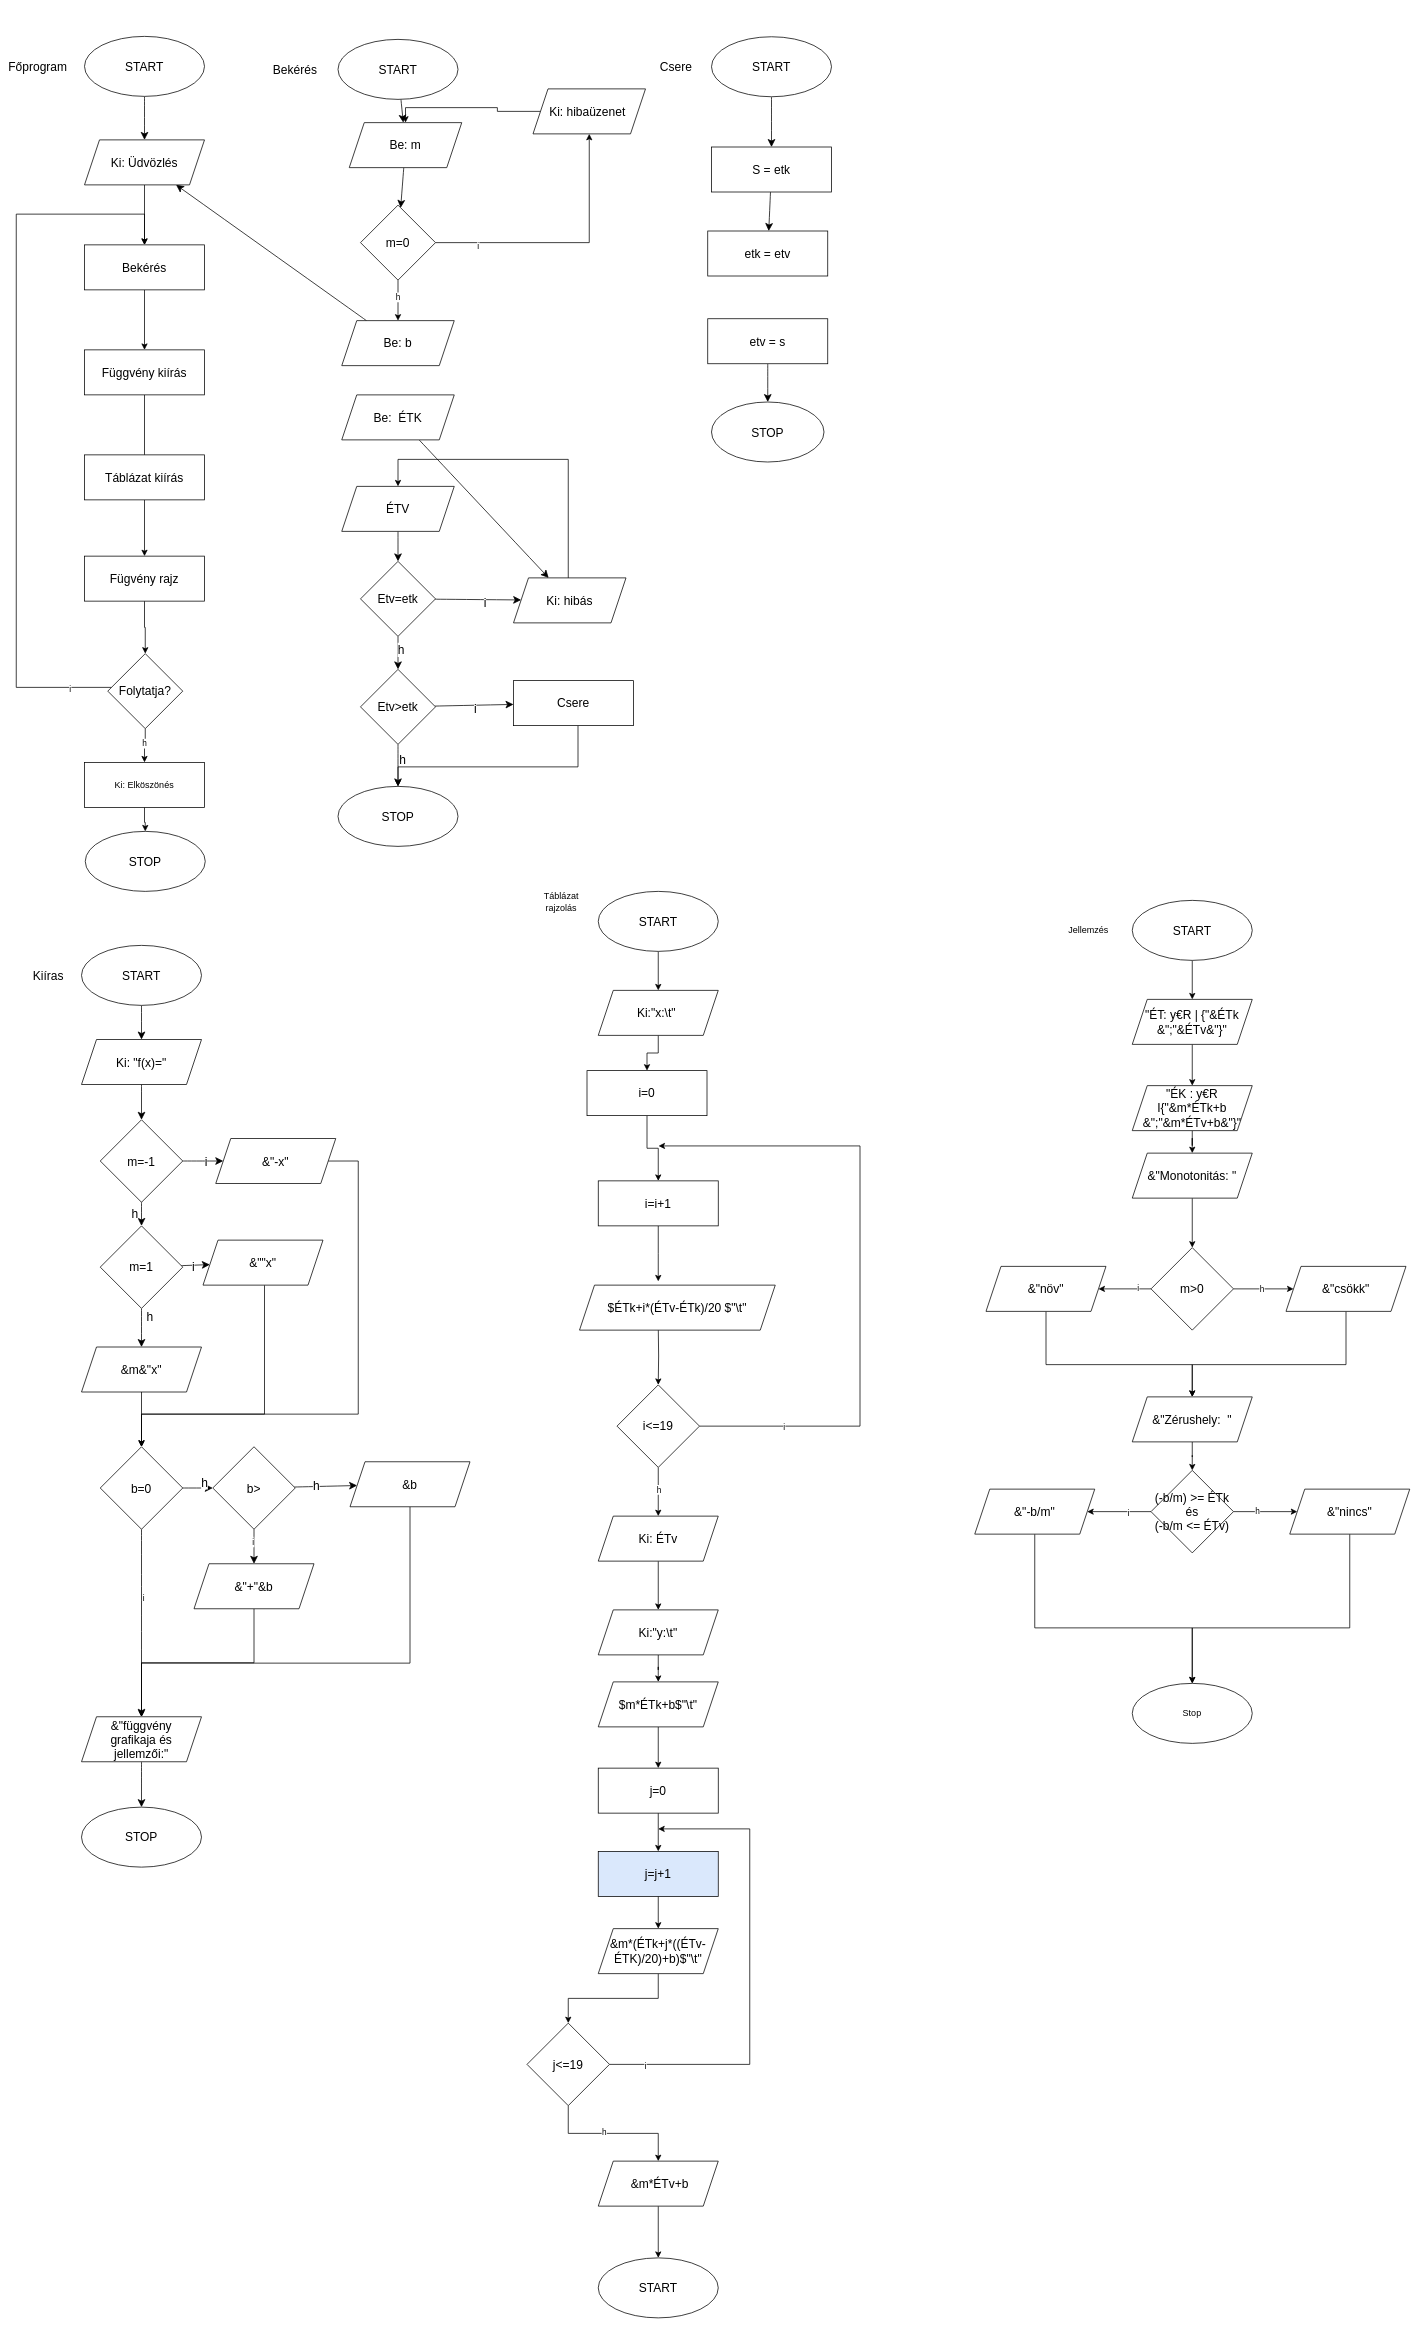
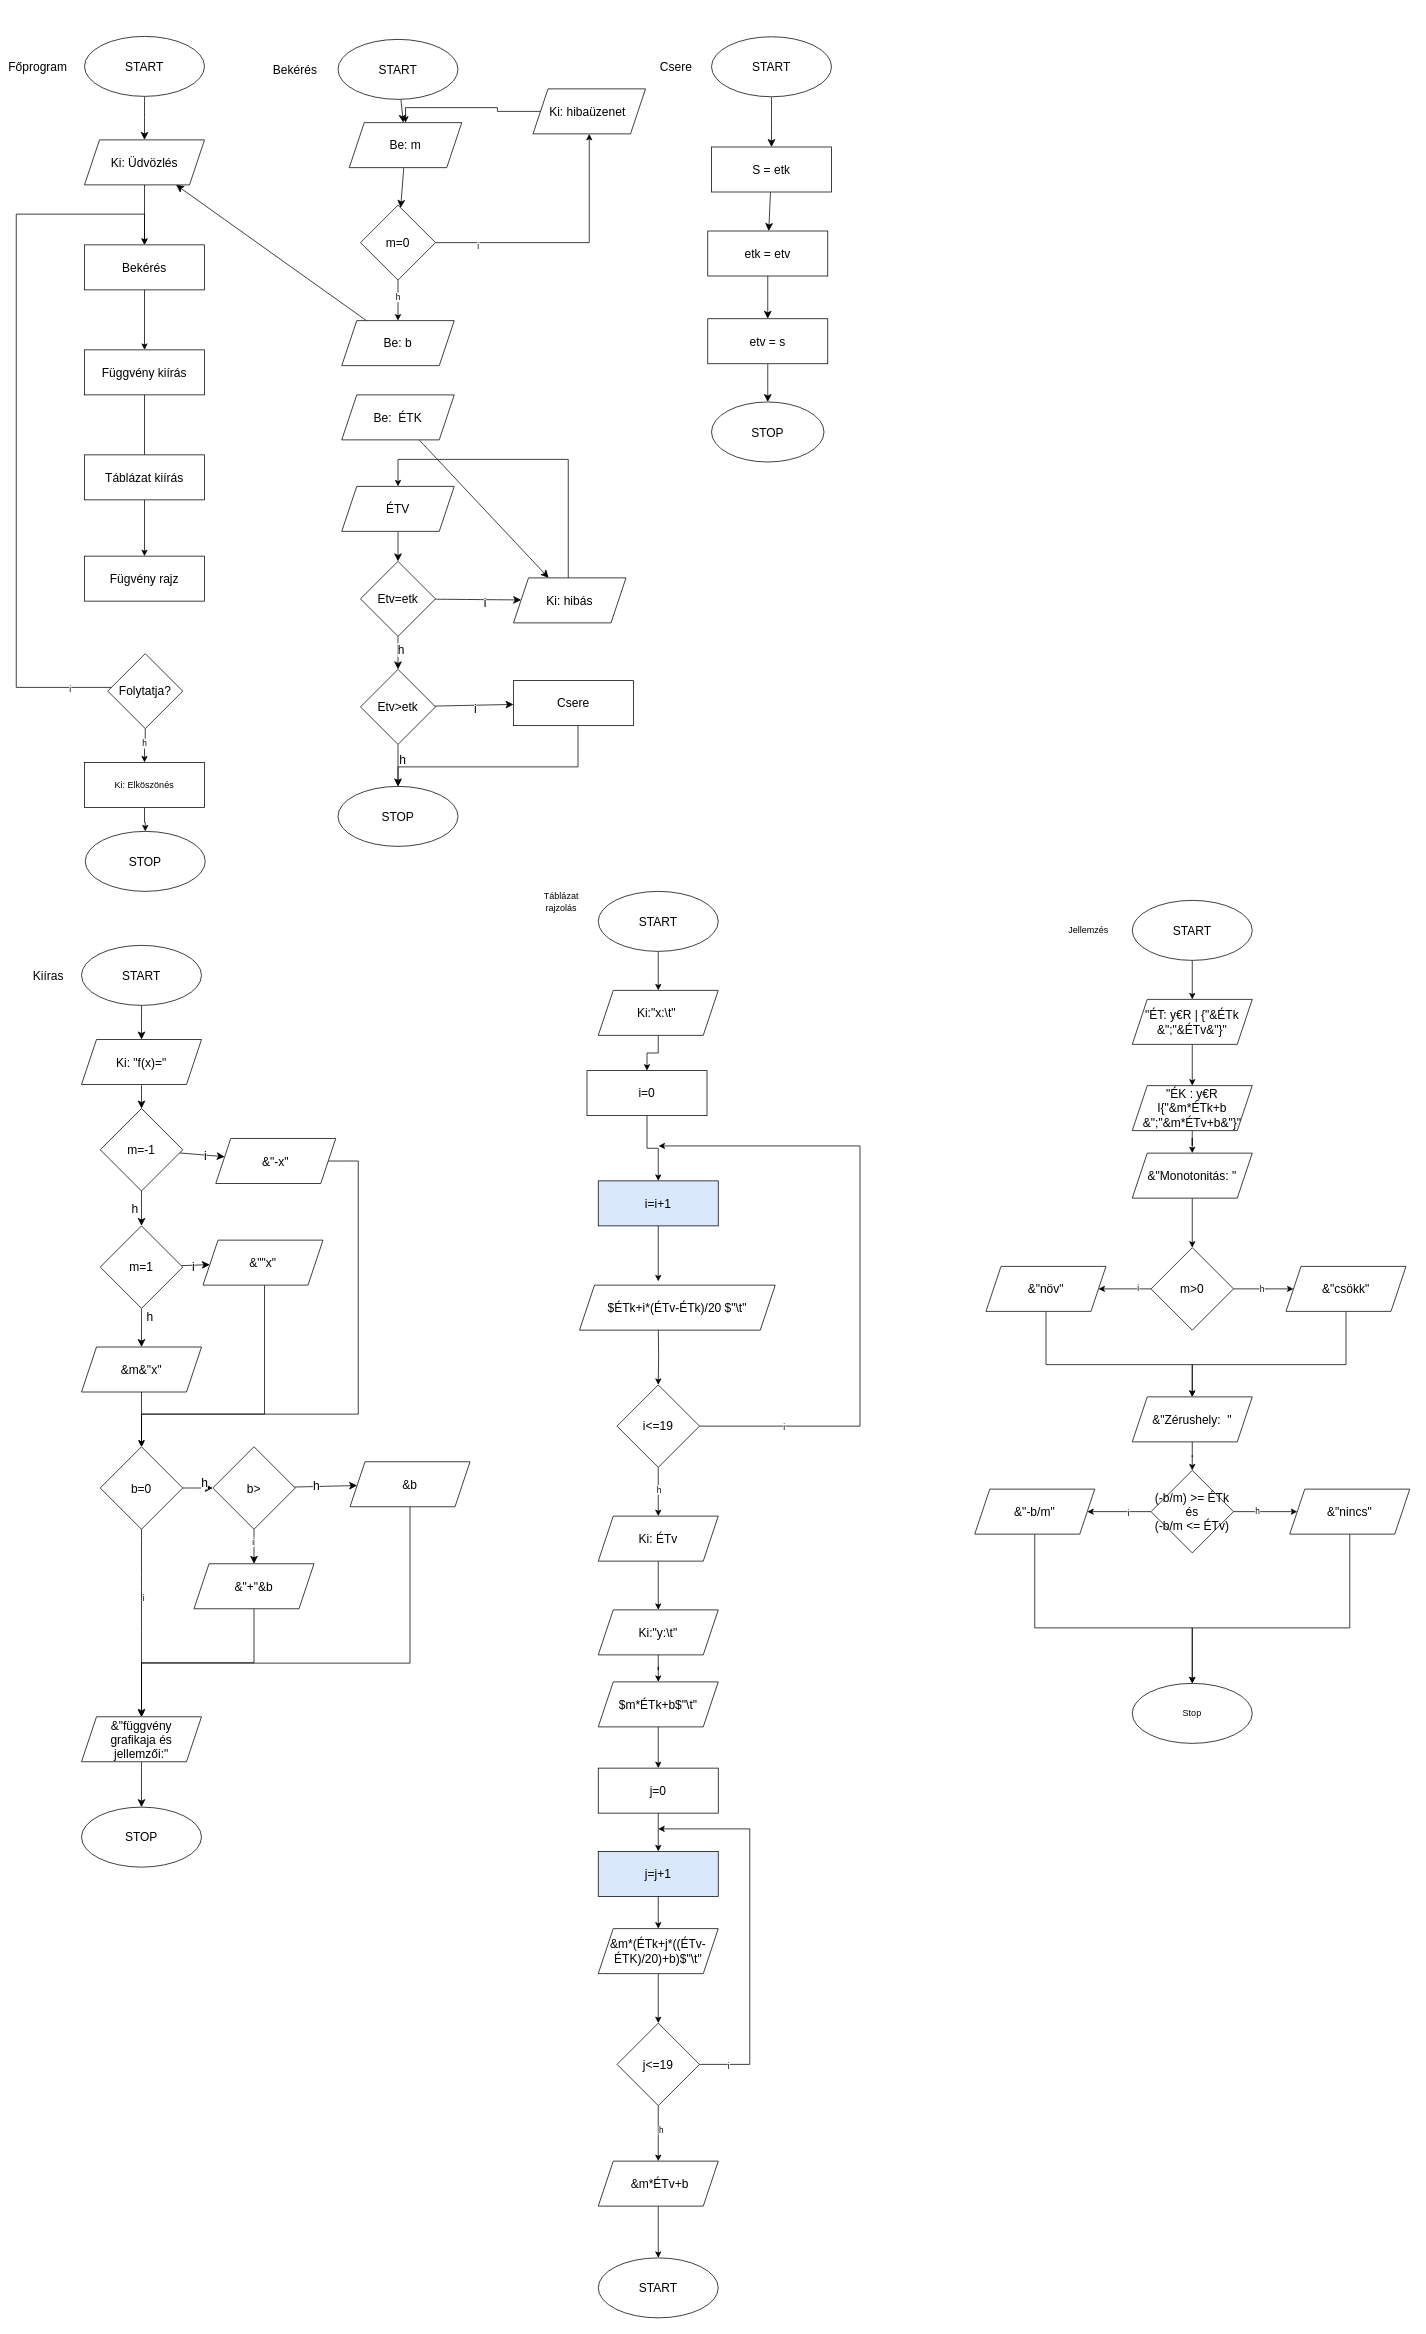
edge "etk = etv" -> "etv = s": added
edge "Fügvény rajz" -> "Folytatja?": removed
node "m=-1": moved (141, 1161) -> (141, 1150)
node "i=i+1": fillcolor #ffffff -> #dae8fc
node "j<=19": moved (568, 2064) -> (658, 2064)
